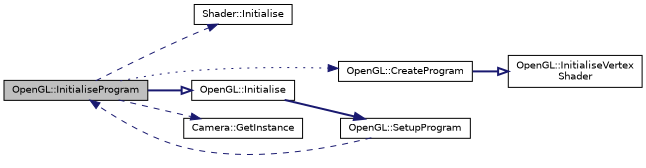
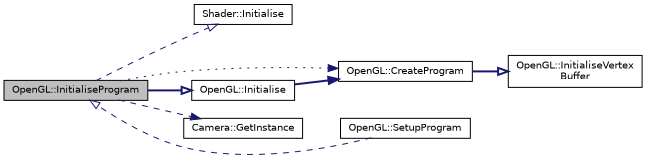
edge "OpenGL::InitialiseProgram" -> "Shader::Initialise": arrowhead normal -> onormal
node "OpenGL::InitialiseVertex Shader": label "OpenGL::InitialiseVertex Shader" -> "OpenGL::InitialiseVertex Buffer"
edge "OpenGL::Initialise" -> "OpenGL::SetupProgram": now "OpenGL::Initialise" -> "OpenGL::CreateProgram"
edge "OpenGL::SetupProgram" -> "OpenGL::InitialiseProgram": arrowhead normal -> onormal
